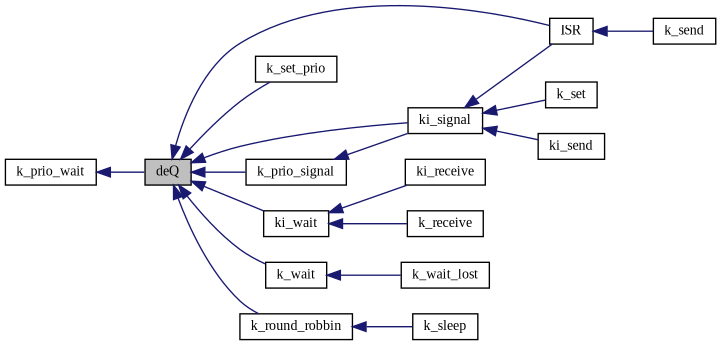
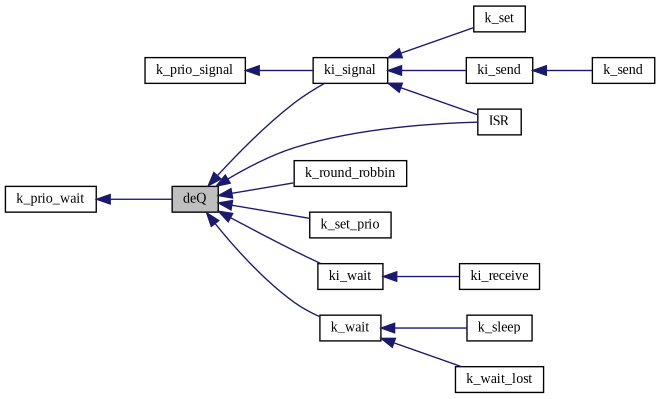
edge "k_send" -> "ISR": now "k_send" -> "ki_send"
edge "k_prio_signal" -> "deQ": removed
node "k_receive": removed
edge "k_sleep" -> "k_round_robbin": now "k_sleep" -> "k_wait"
